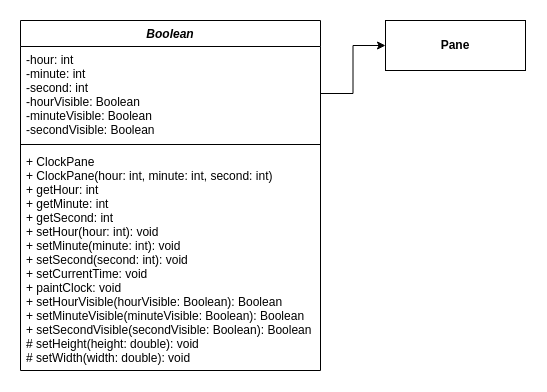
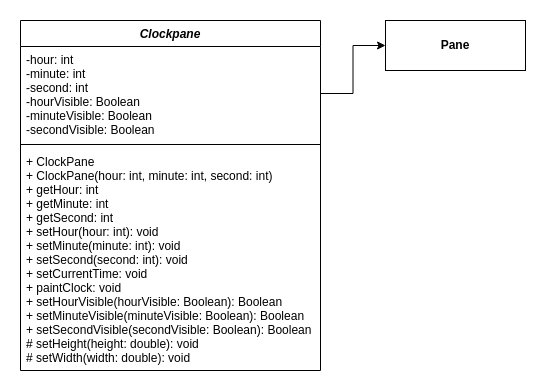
node "Boolean": label "Boolean" -> "Clockpane"
